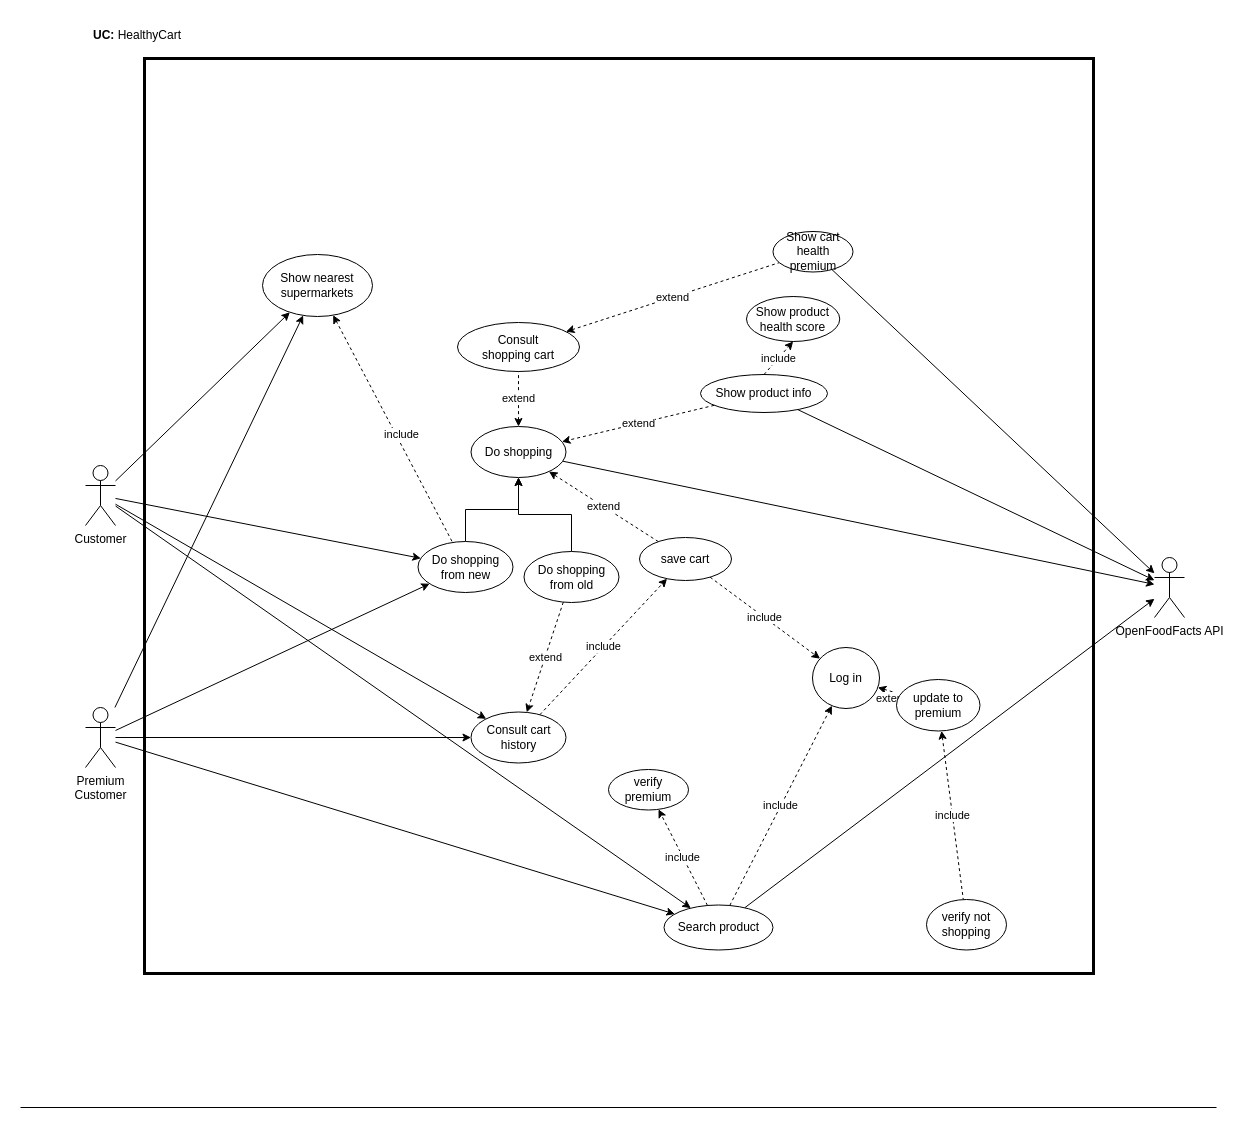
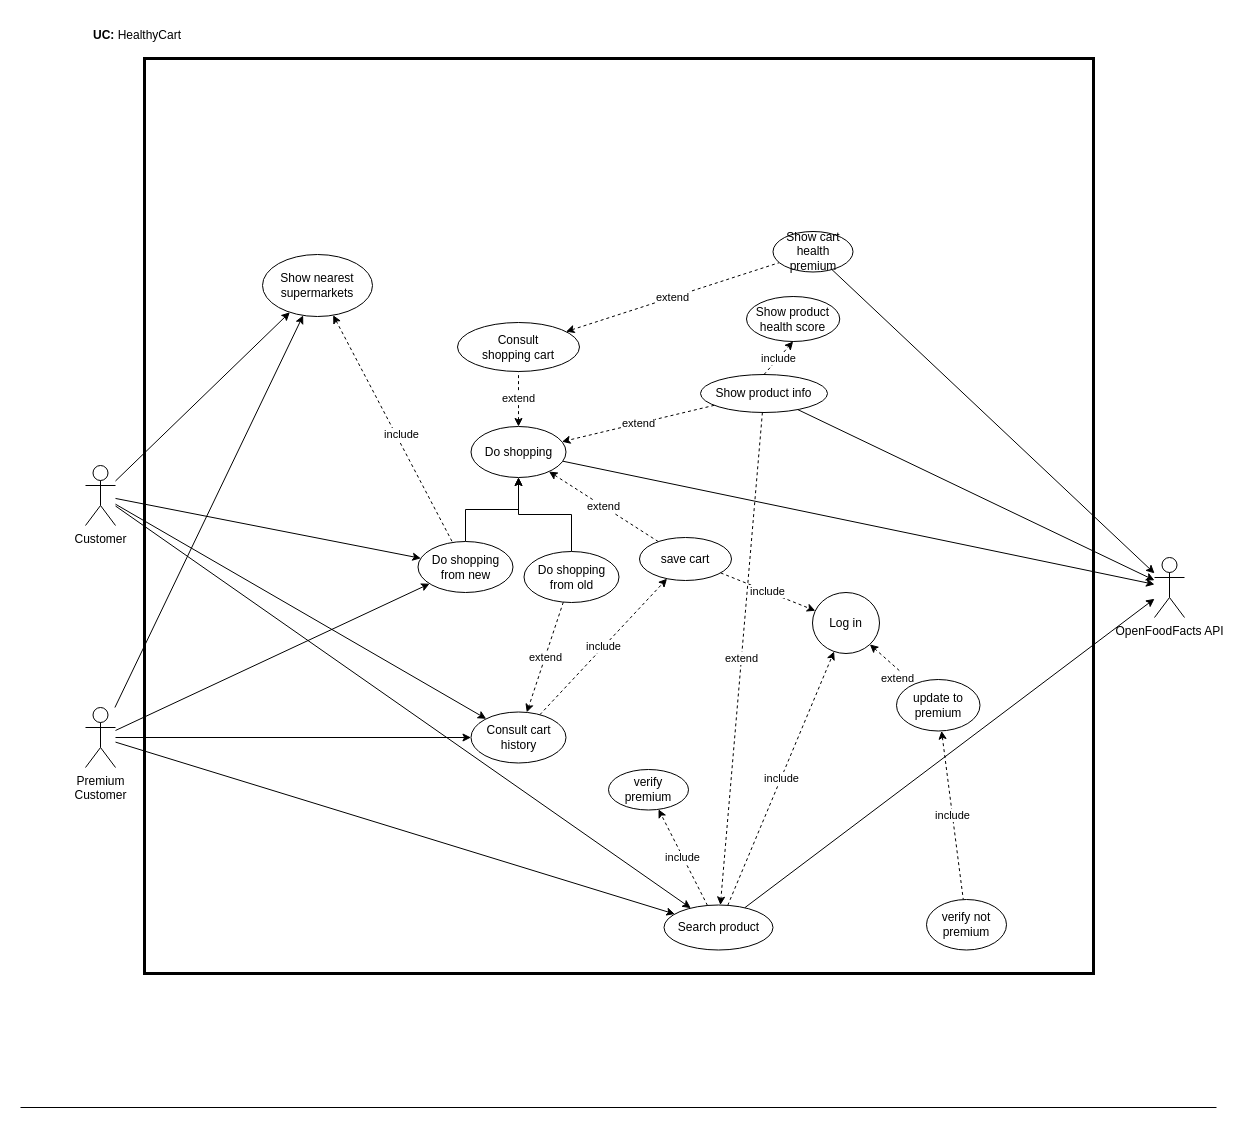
edge "Show product info" -> "Search product": added, label "extend"
node "Log in": moved (846, 678) -> (846, 623)
node "verify not shopping": label "verify not shopping" -> "verify not premium"
